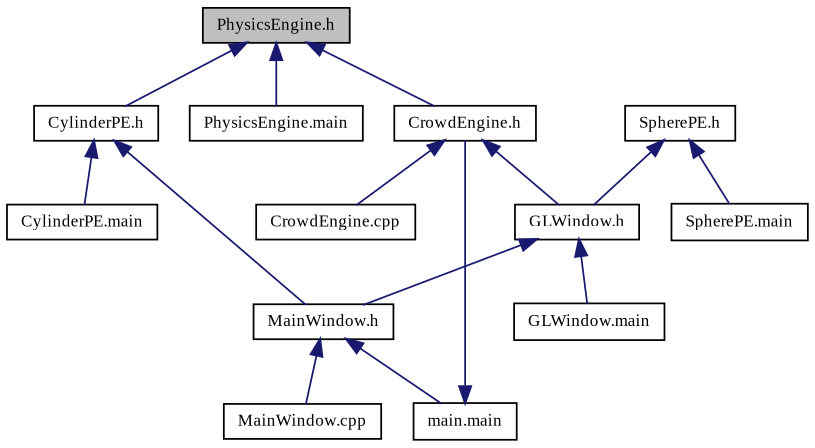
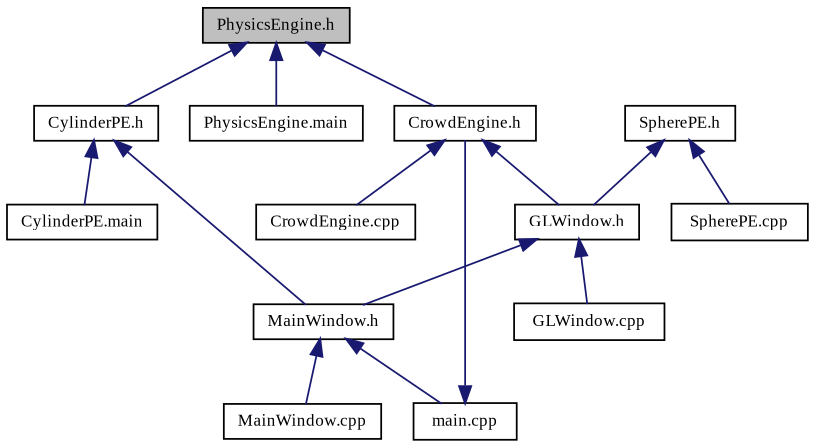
node "SpherePE.main": label "SpherePE.main" -> "SpherePE.cpp"
node "GLWindow.main": label "GLWindow.main" -> "GLWindow.cpp"
node "main.main": label "main.main" -> "main.cpp"
